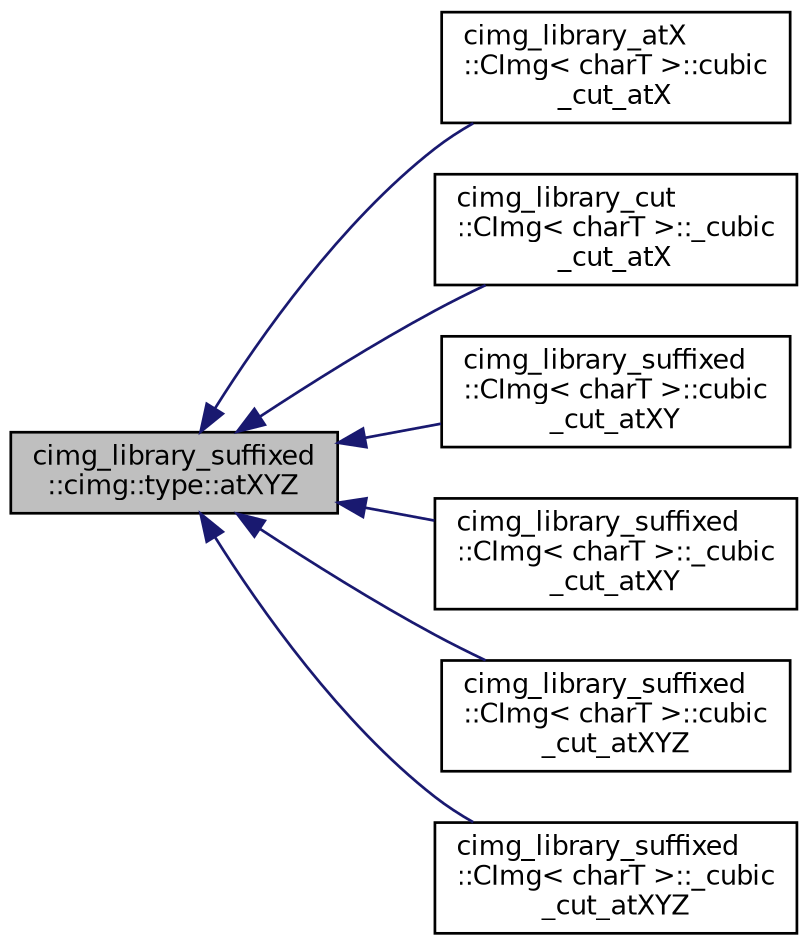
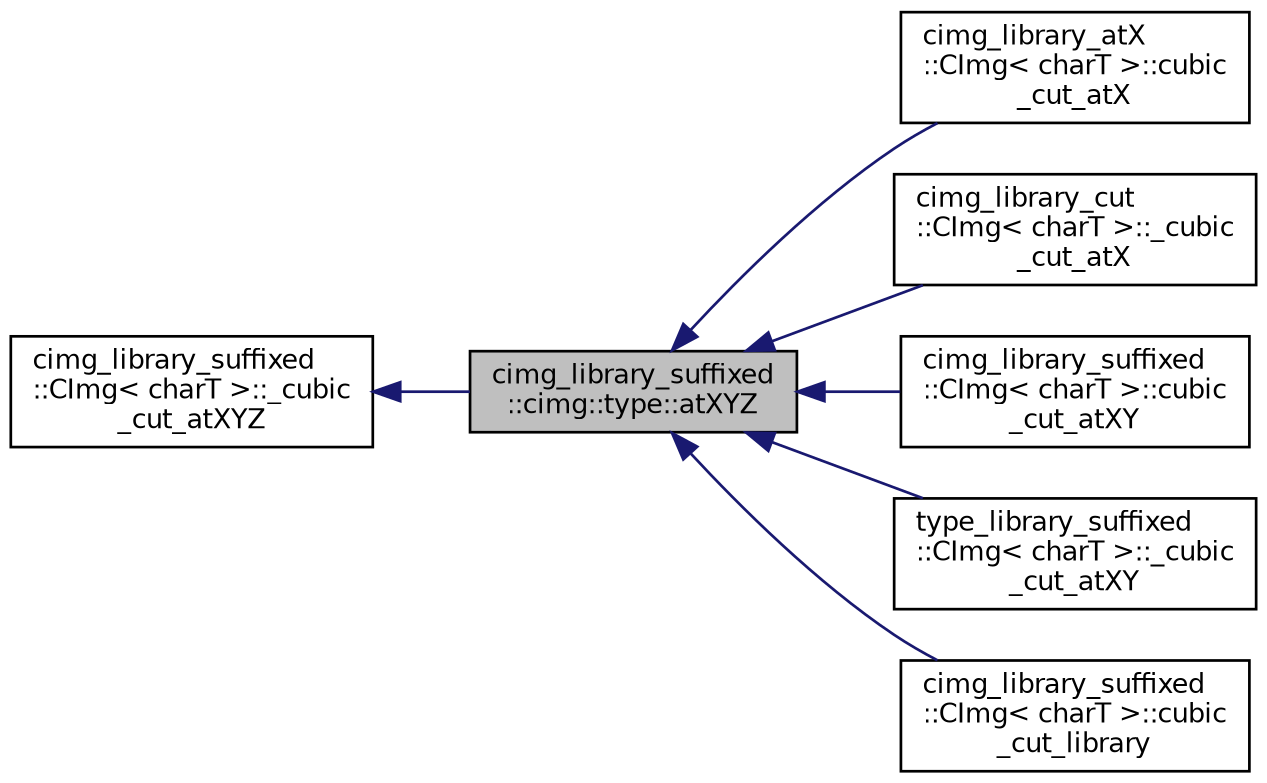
node "cimg_library_suffixed ::CImg< charT >::_cubic _cut_atXY": label "cimg_library_suffixed ::CImg< charT >::_cubic _cut_atXY" -> "type_library_suffixed ::CImg< charT >::_cubic _cut_atXY"
edge "cimg_library_suffixed ::CImg< charT >::_cubic _cut_atXYZ" -> "cimg_library_suffixed ::cimg::type::atXYZ": reversed
node "cimg_library_suffixed ::CImg< charT >::cubic _cut_atXYZ": label "cimg_library_suffixed ::CImg< charT >::cubic _cut_atXYZ" -> "cimg_library_suffixed ::CImg< charT >::cubic _cut_library"
